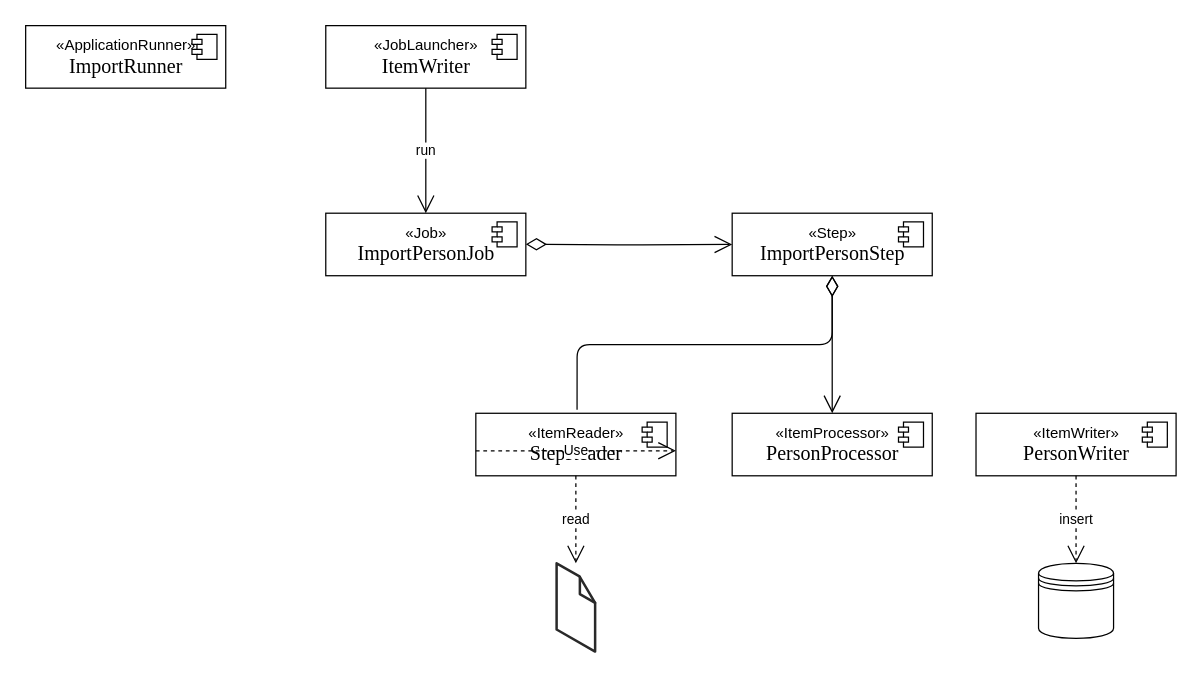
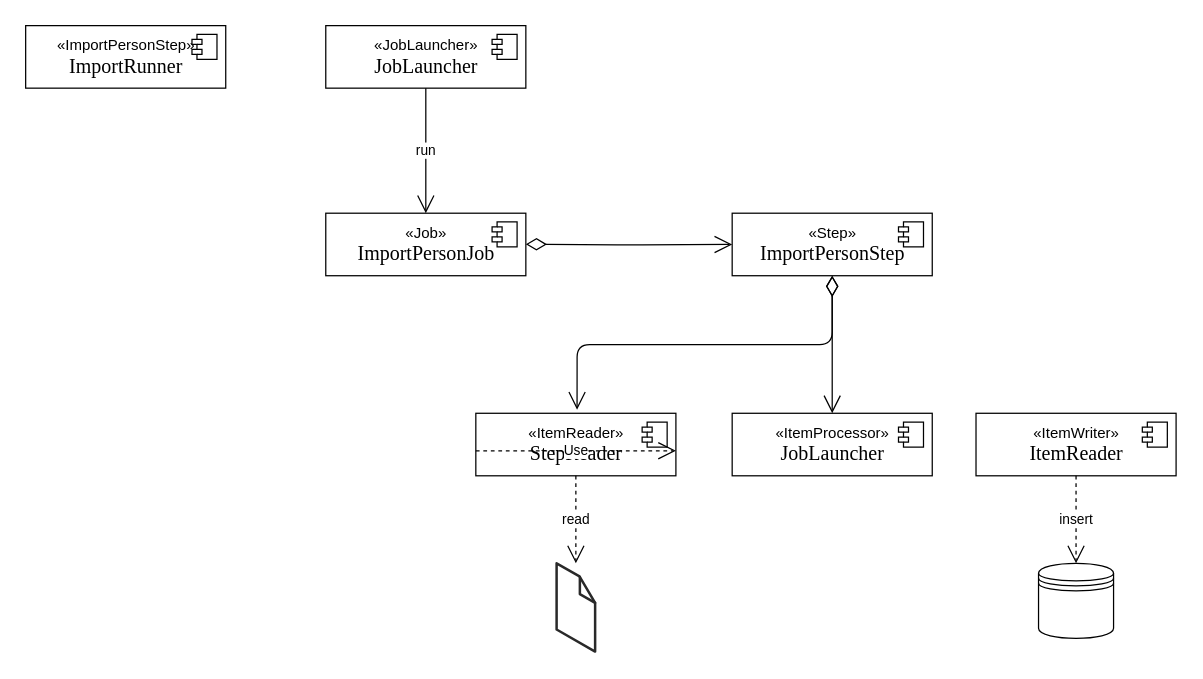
node "«ApplicationRunner» ImportRunner": label "«ApplicationRunner» ImportRunner" -> "«ImportPersonStep» ImportRunner"
node "«JobLauncher» ItemWriter": label "«JobLauncher» ItemWriter" -> "«JobLauncher» JobLauncher"
edge "«ItemReader» StepReader" -> "«Step» ImportPersonStep": arrowhead none -> open
node "«ItemProcessor» PersonProcessor": label "«ItemProcessor» PersonProcessor" -> "«ItemProcessor» JobLauncher"
node "«ItemWriter» PersonWriter": label "«ItemWriter» PersonWriter" -> "«ItemWriter» ItemReader"
